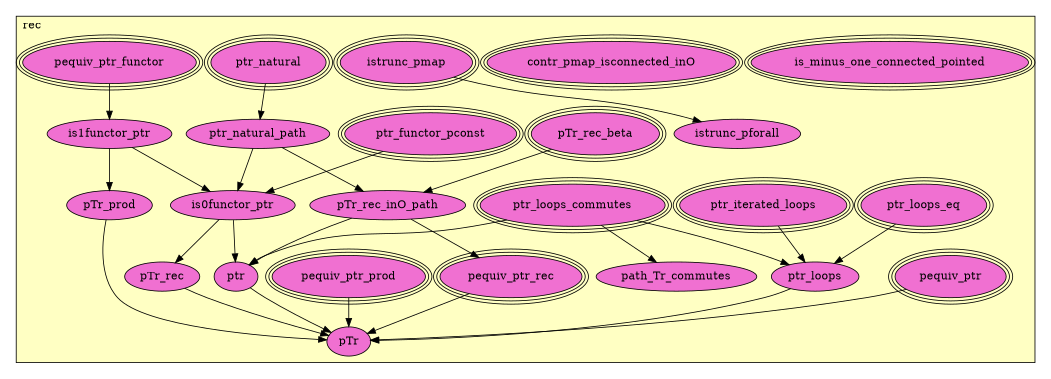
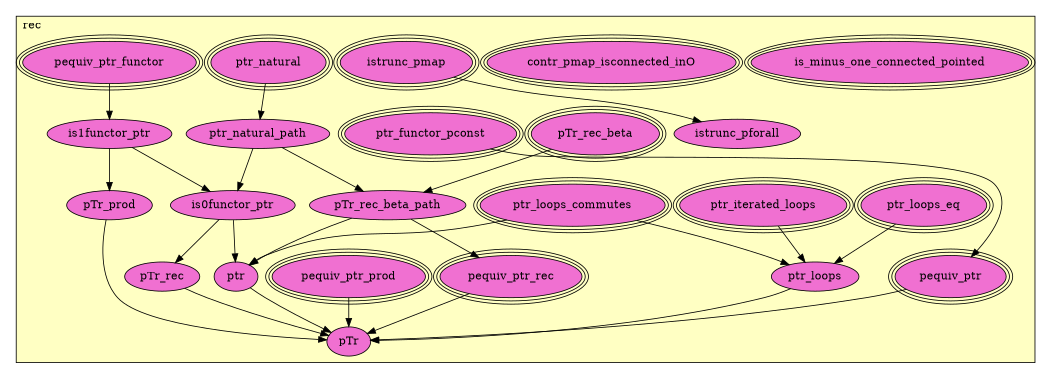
edge "ptr_functor_pconst" -> "is0functor_ptr": now "ptr_functor_pconst" -> "pequiv_ptr"
node "pTr_rec_inO_path": label "pTr_rec_inO_path" -> "pTr_rec_beta_path"
node "path_Tr_commutes": removed
